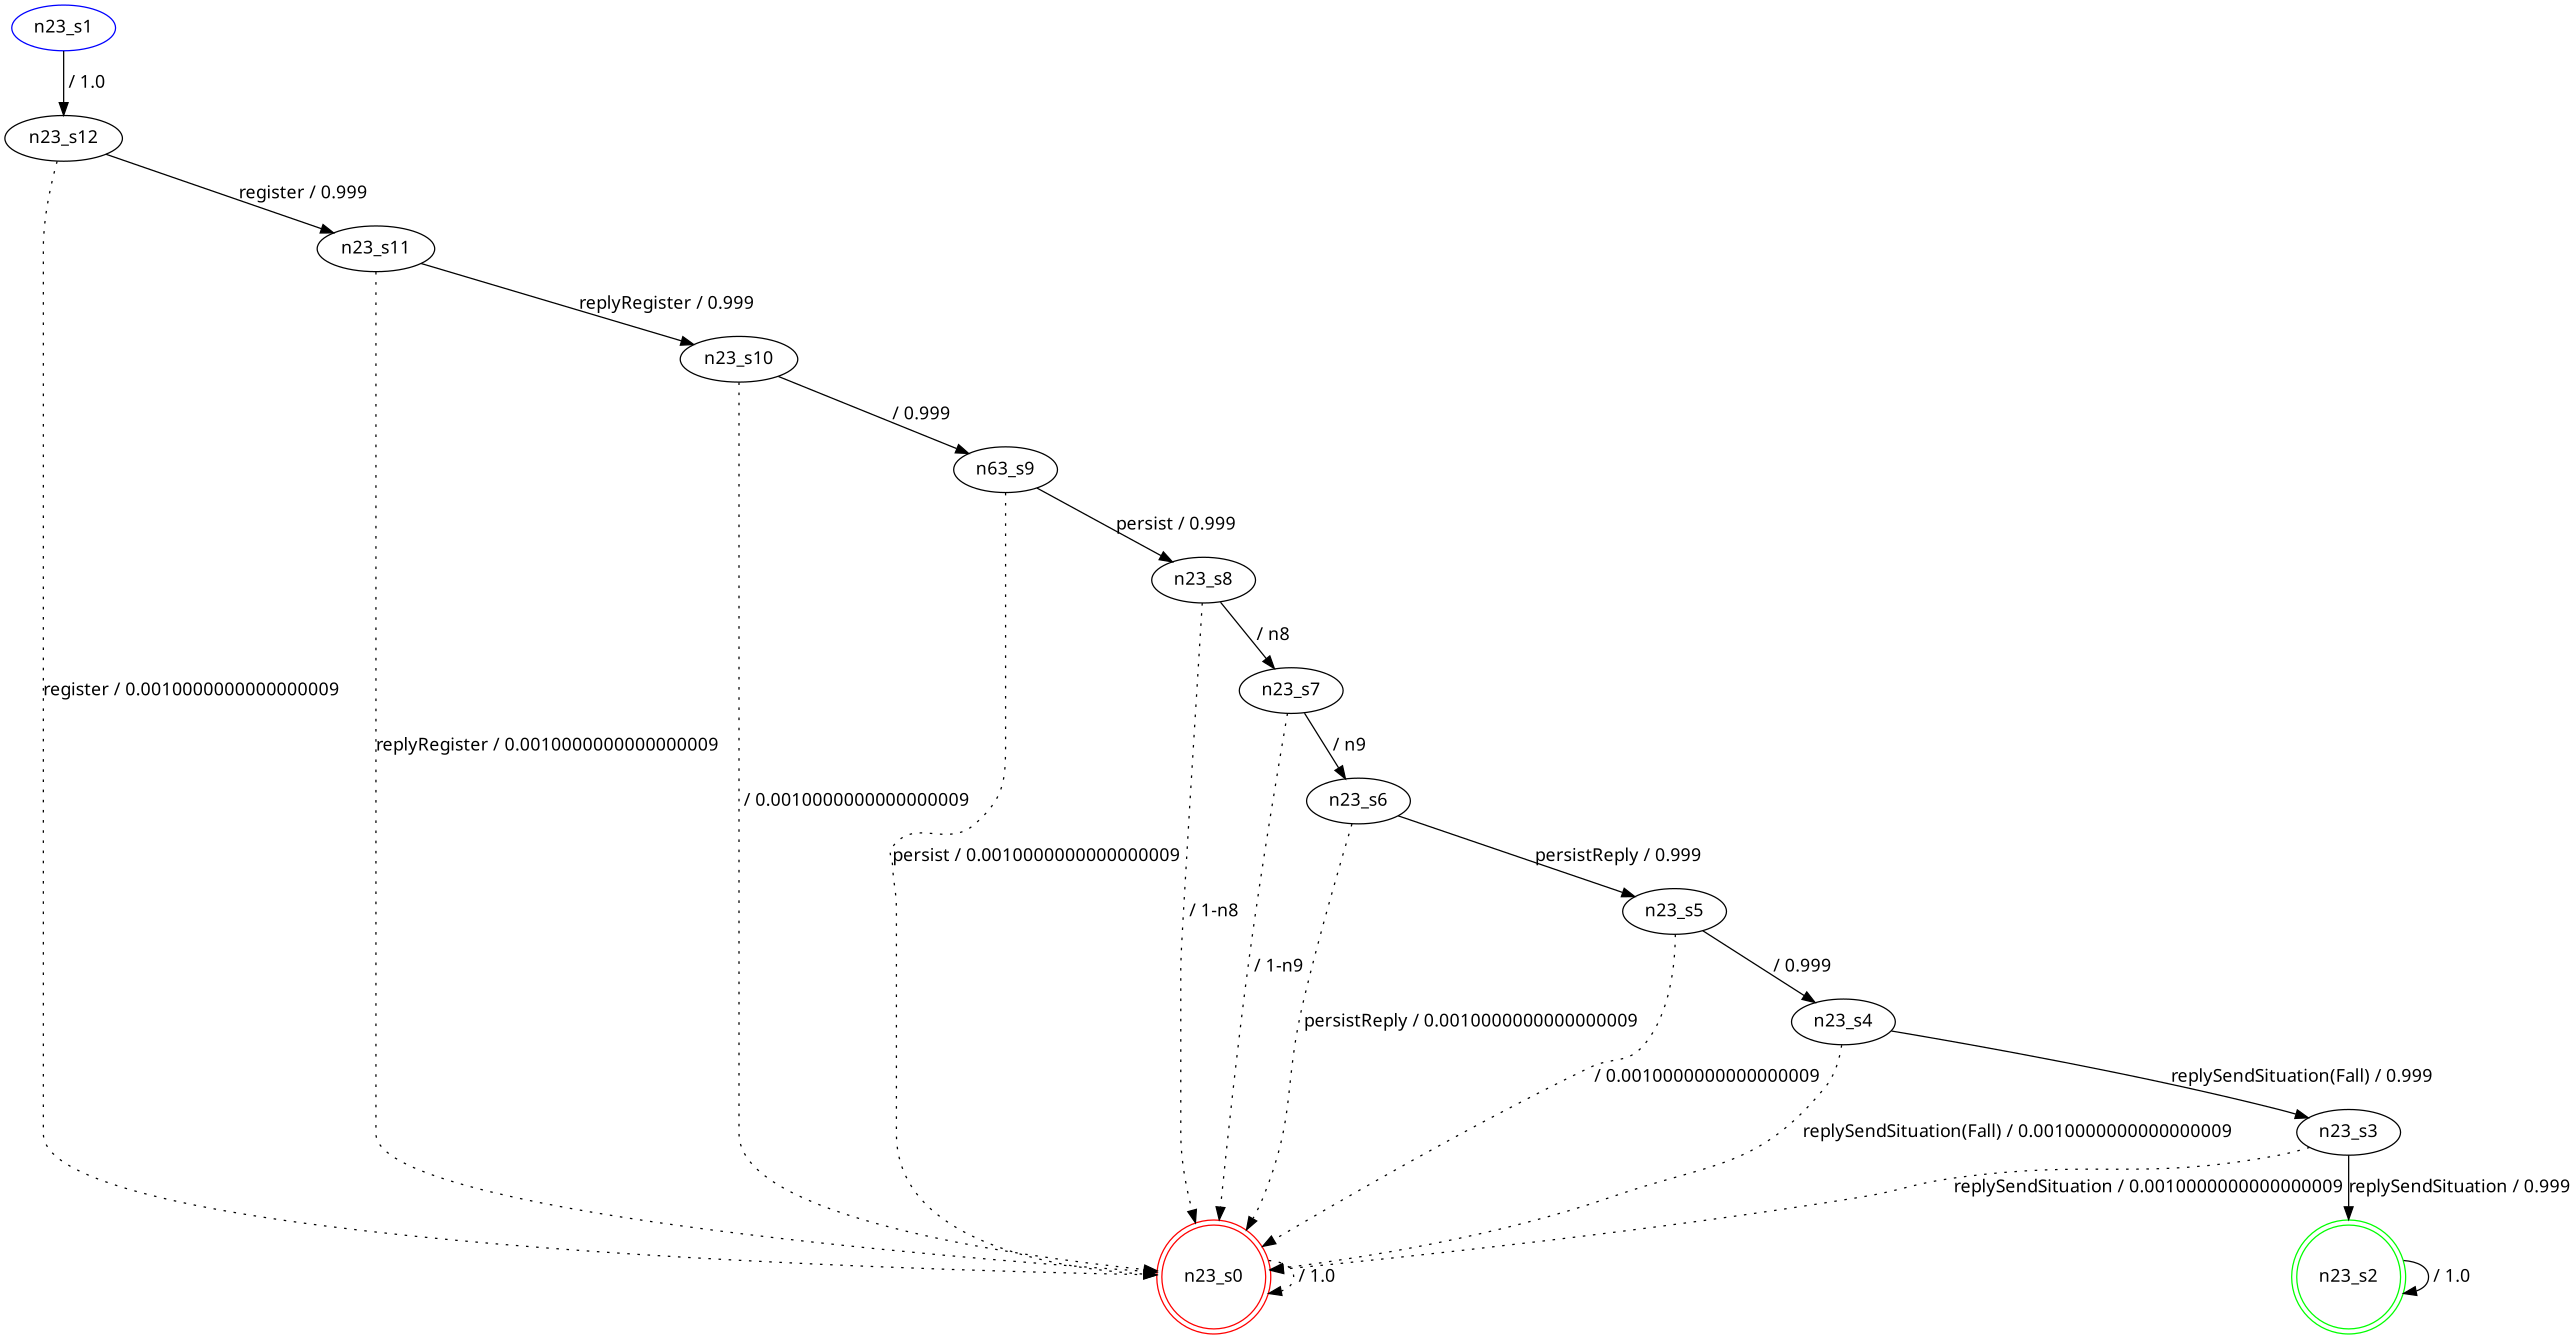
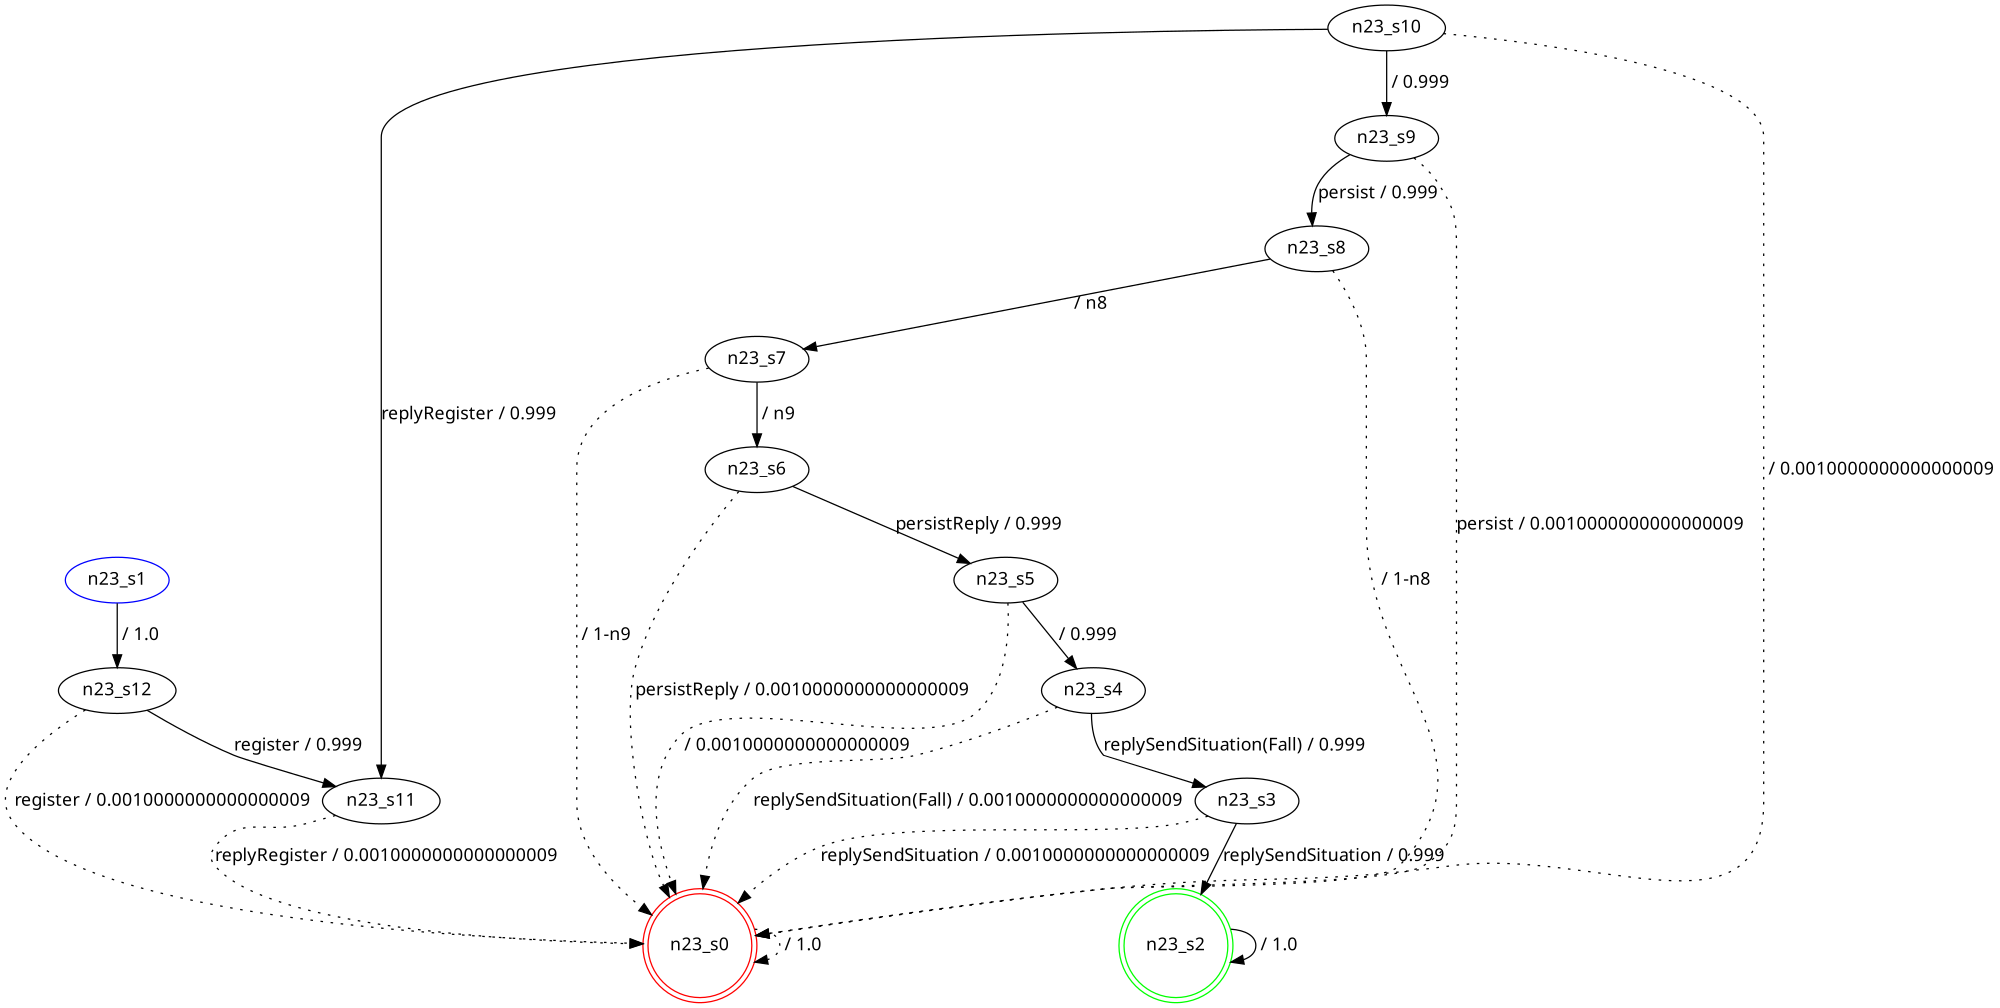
edge "n23_s11" -> "n23_s10": reversed
node "n63_s9": label "n63_s9" -> "n23_s9"
